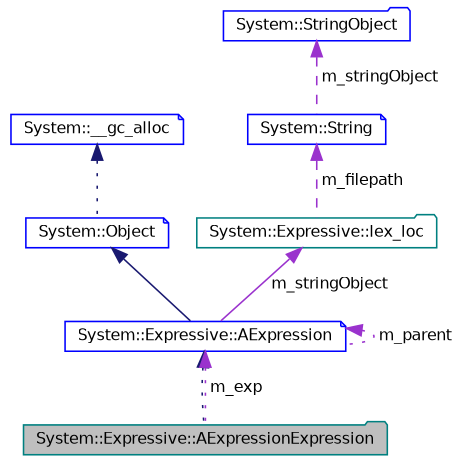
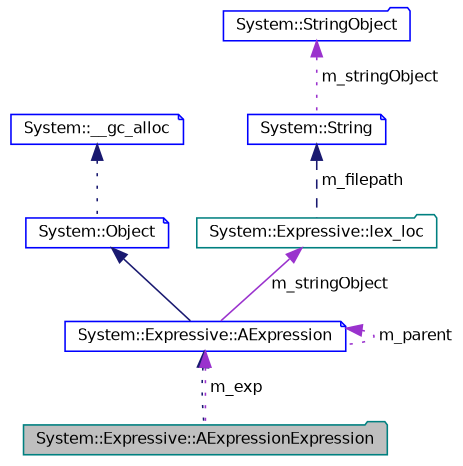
edge "System::String" -> "System::StringObject": style dashed -> dotted
edge "System::Expressive::lex_loc" -> "System::String": color darkorchid3 -> midnightblue
